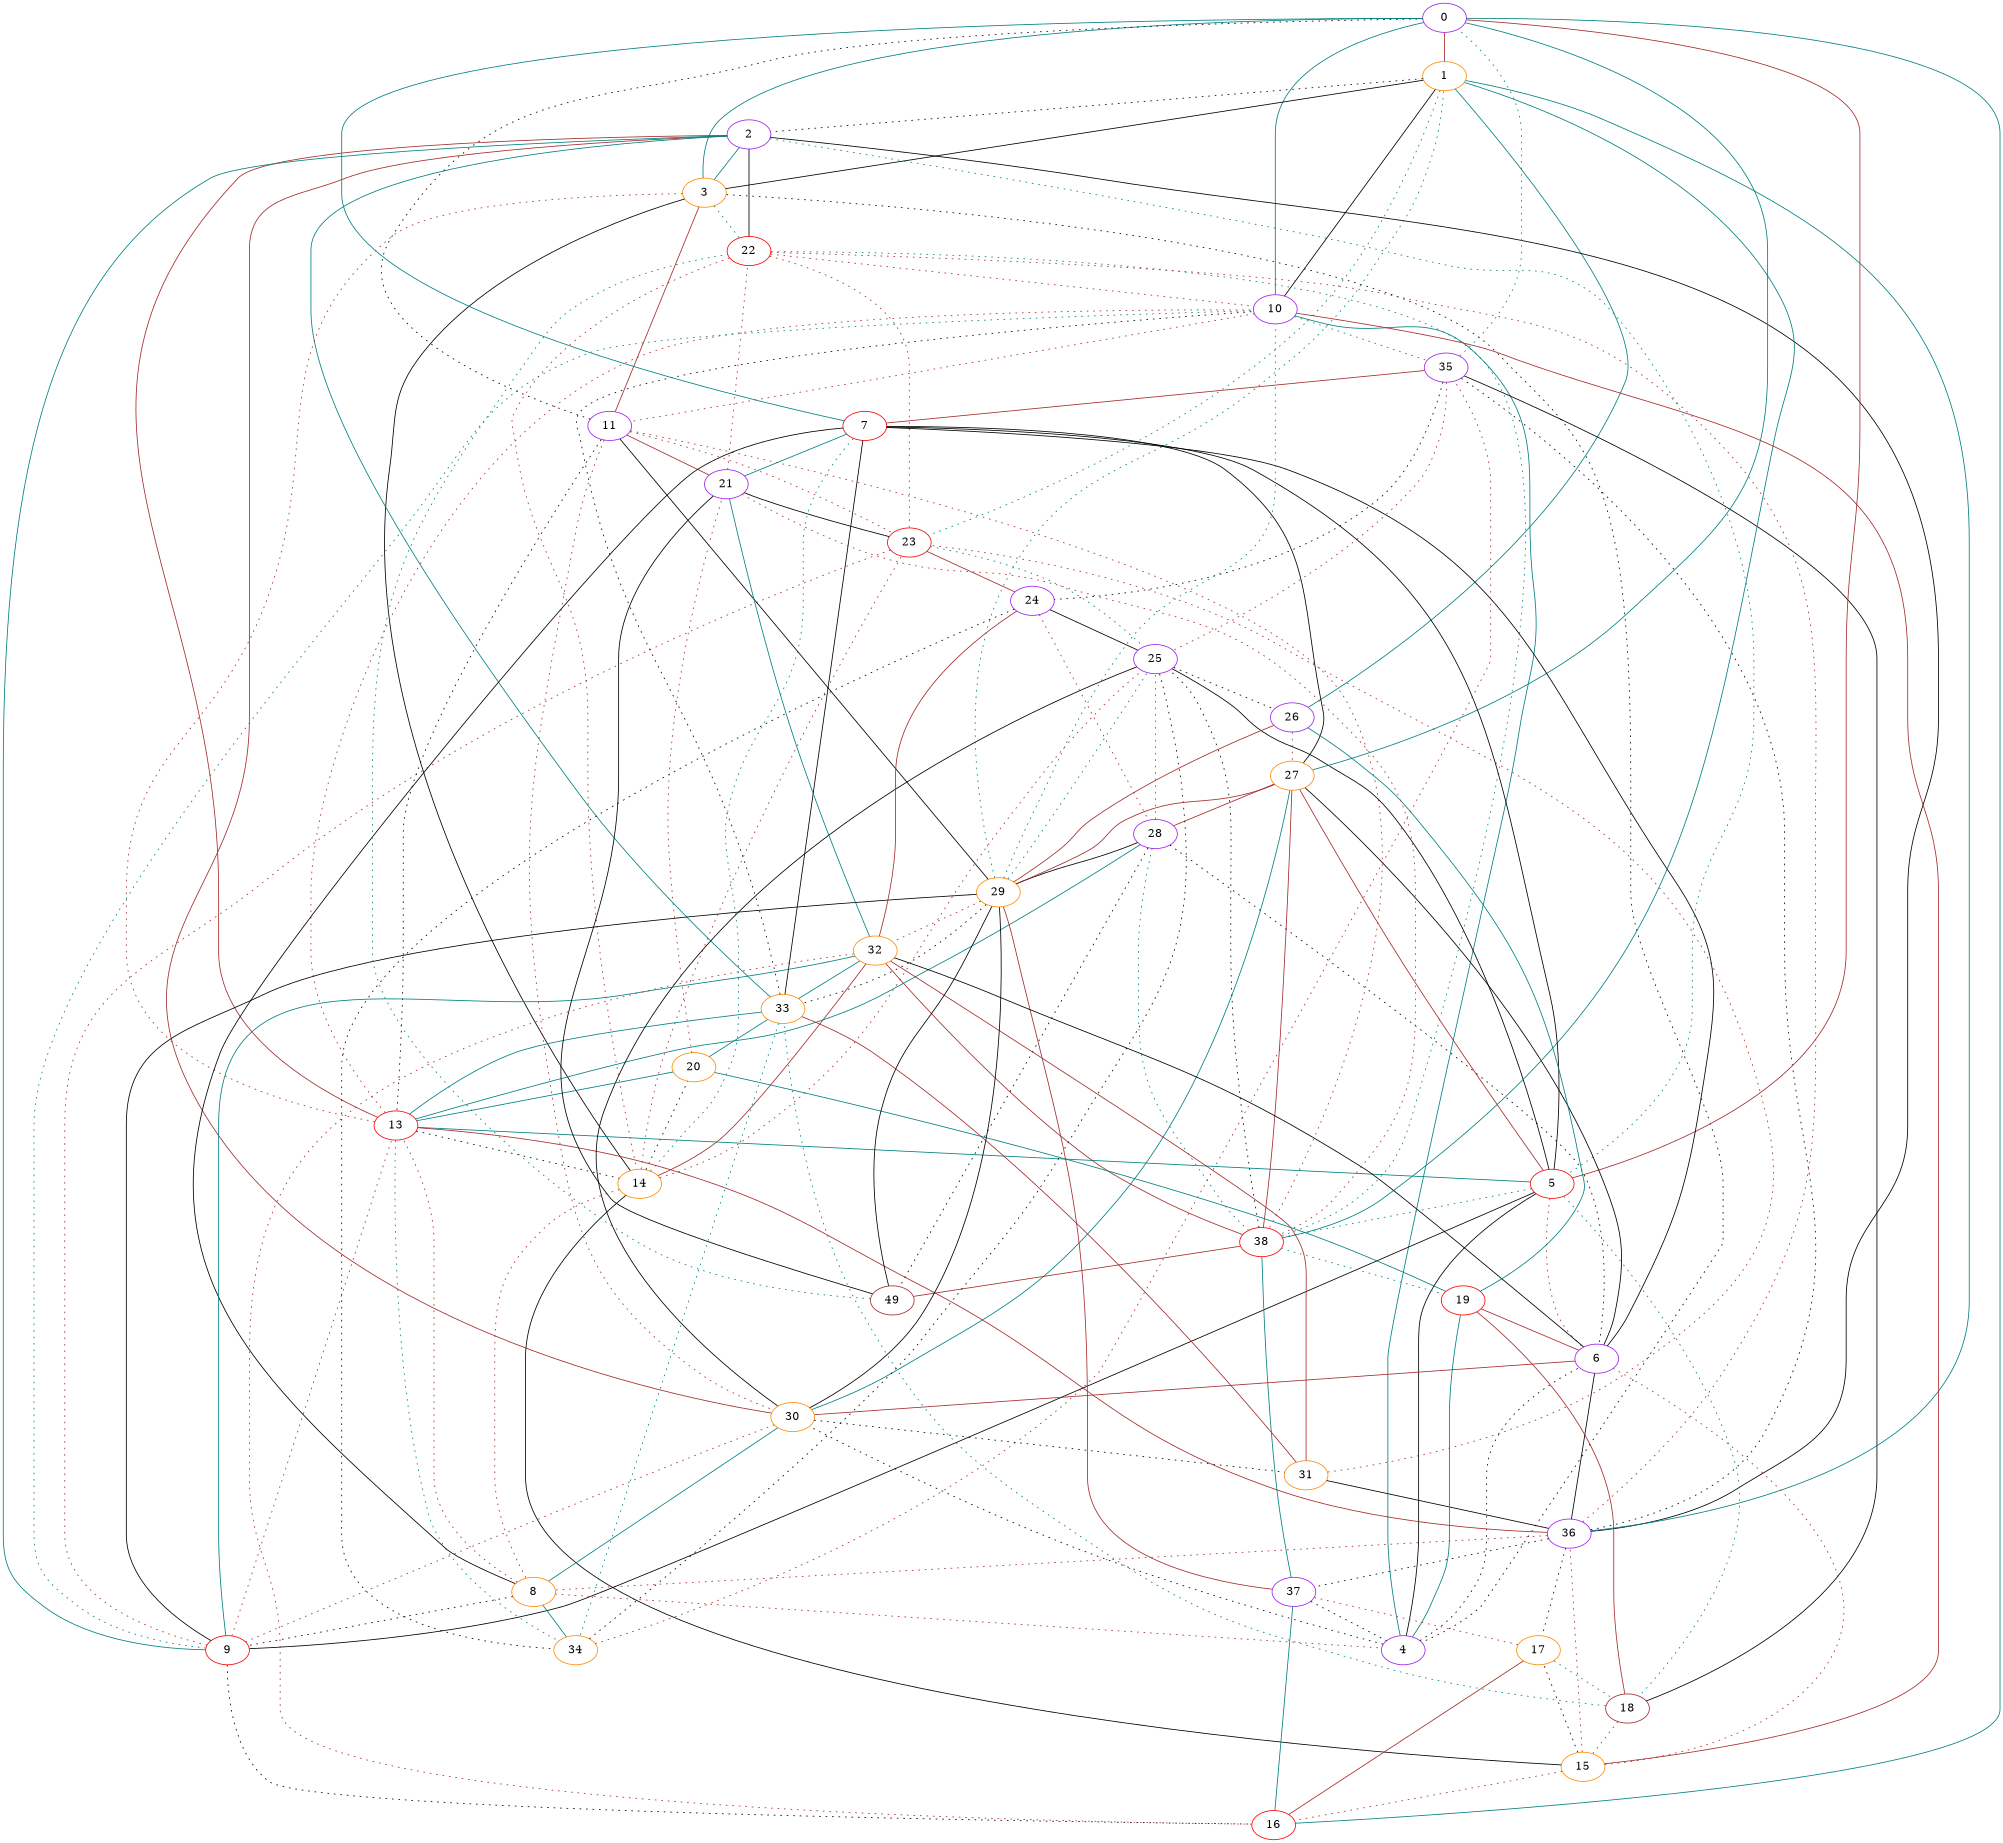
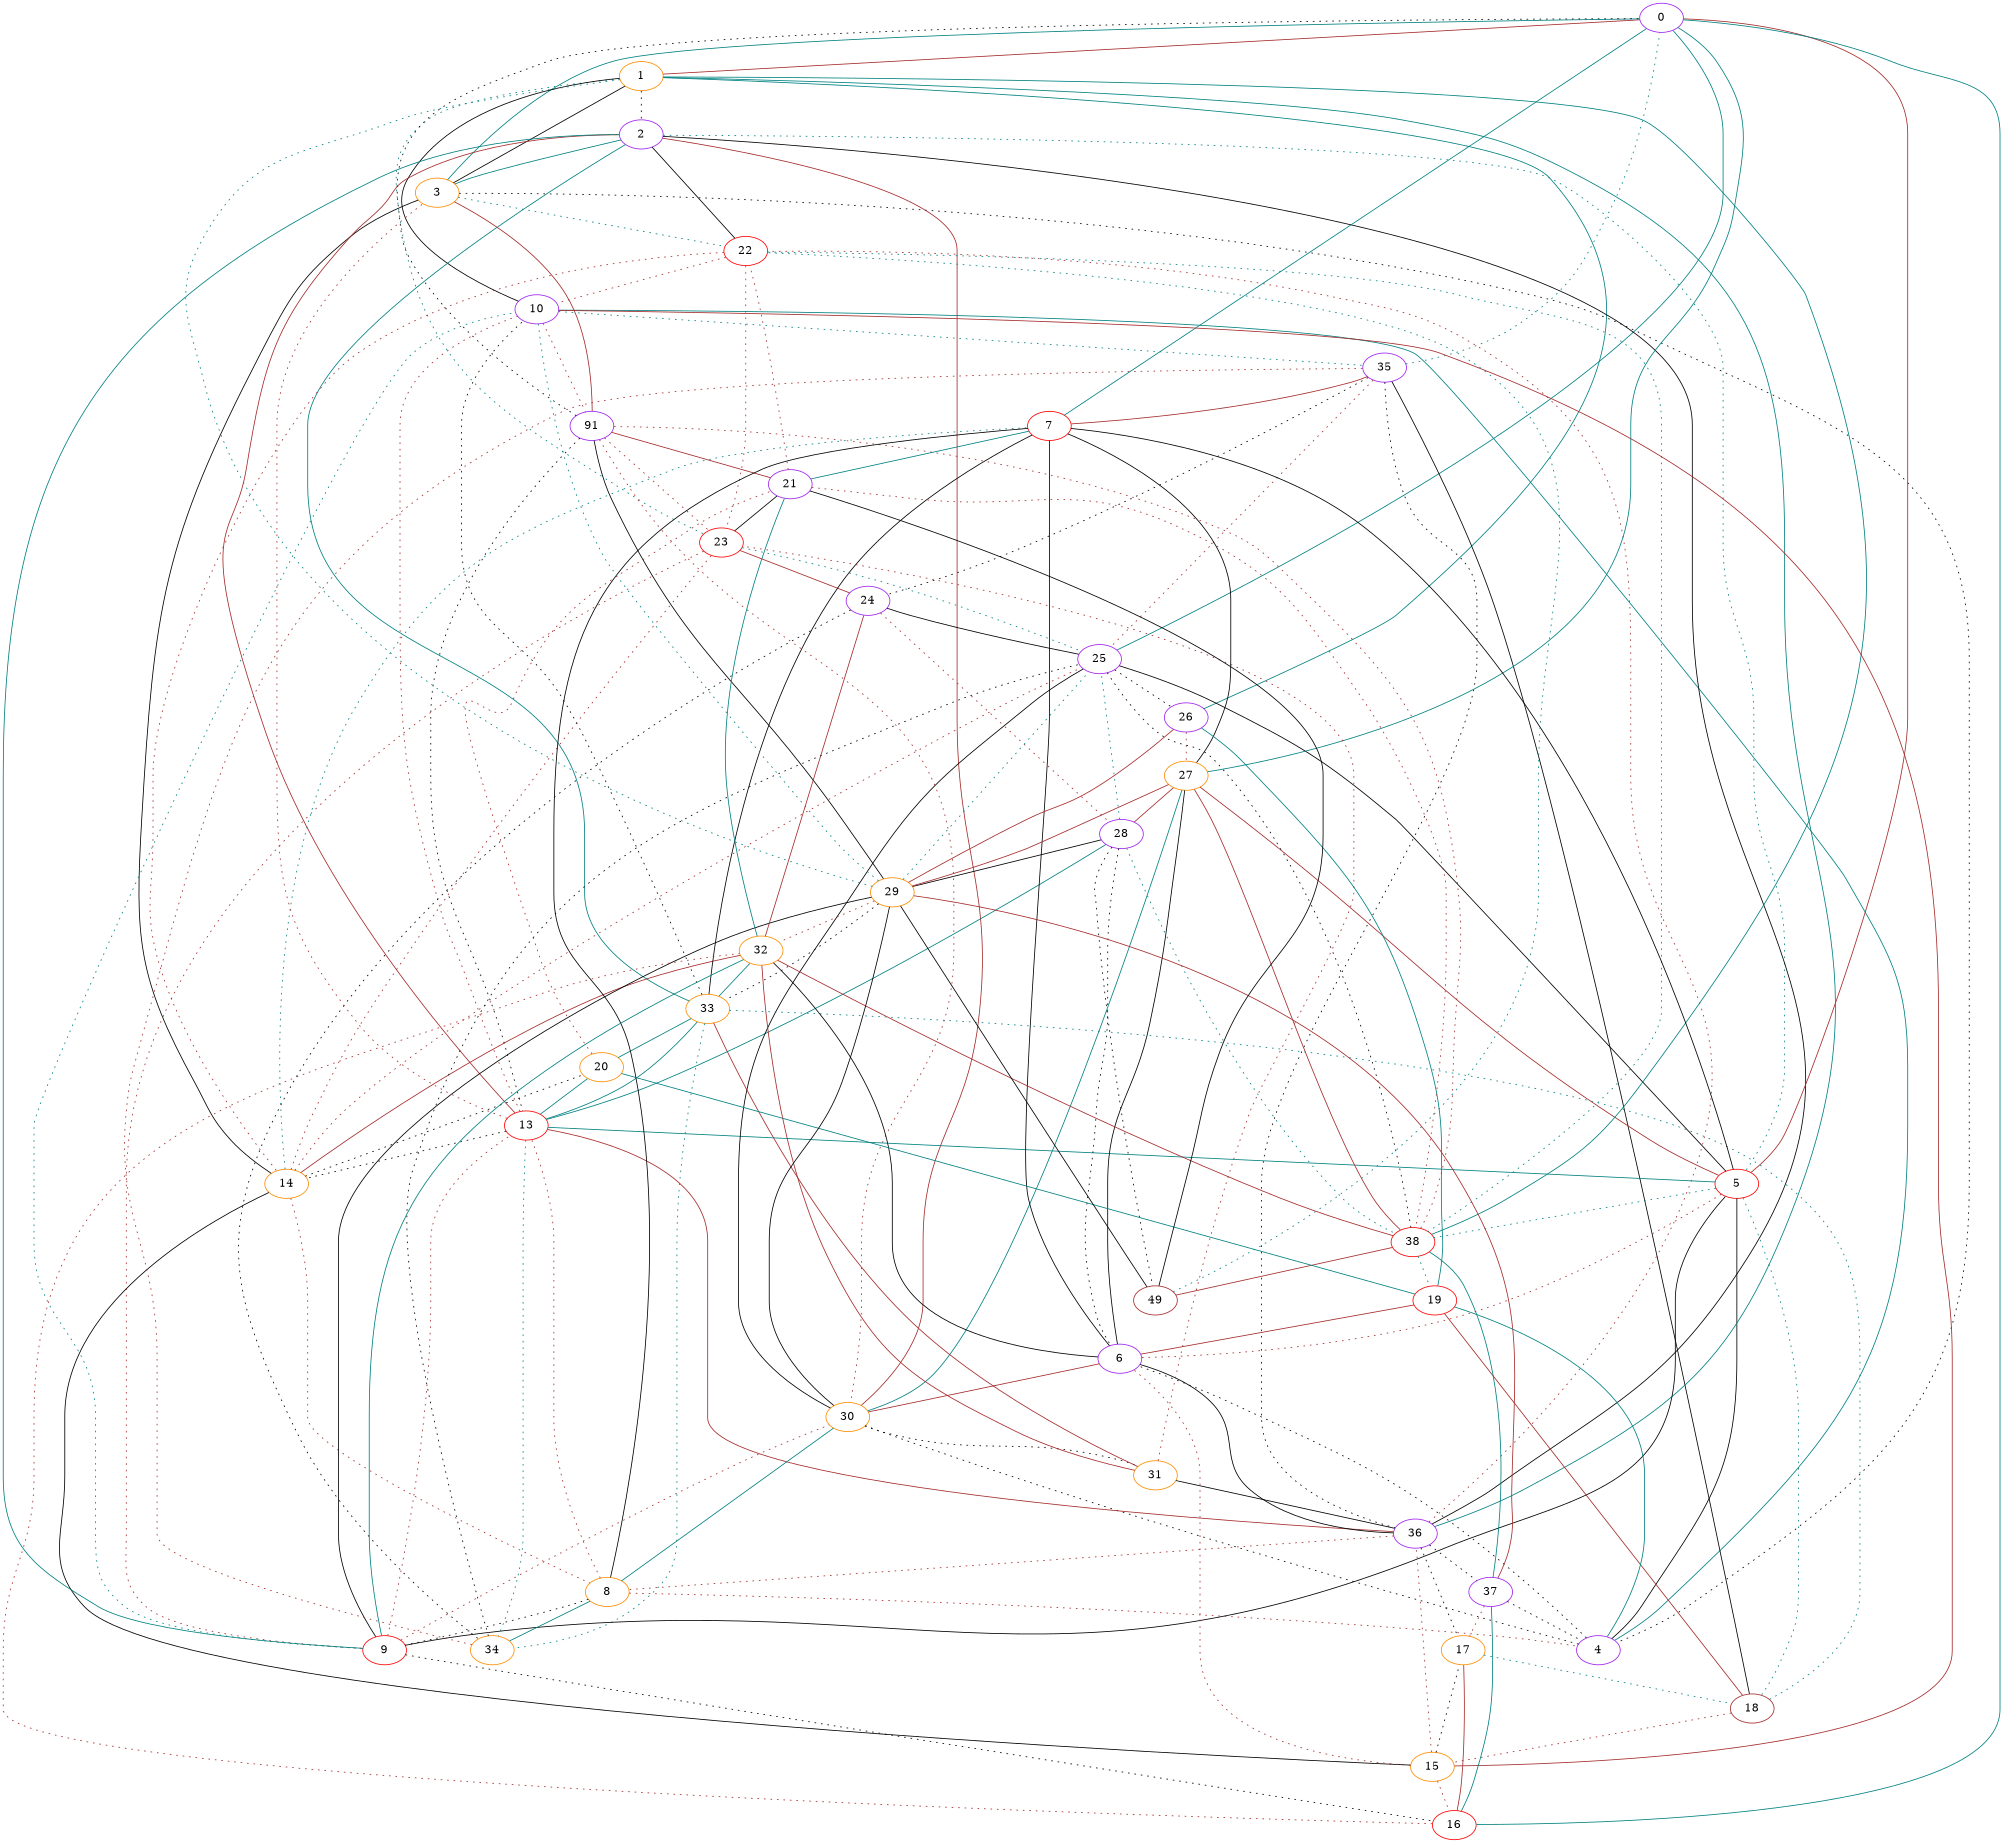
edge "0" -- "10": now "0" -- "25"
node "11": label "11" -> "91"
